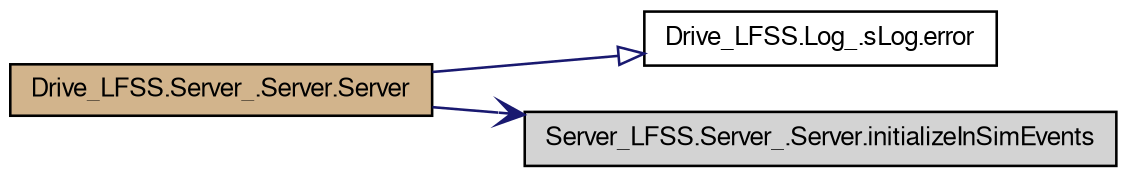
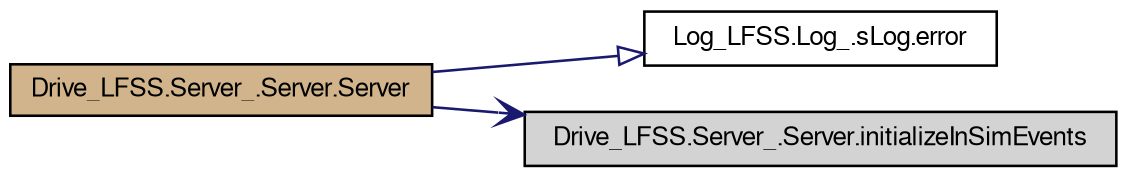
node "Drive_LFSS.Log_.sLog.error": label "Drive_LFSS.Log_.sLog.error" -> "Log_LFSS.Log_.sLog.error"
node "Server_LFSS.Server_.Server.initializeInSimEvents": label "Server_LFSS.Server_.Server.initializeInSimEvents" -> "Drive_LFSS.Server_.Server.initializeInSimEvents"
